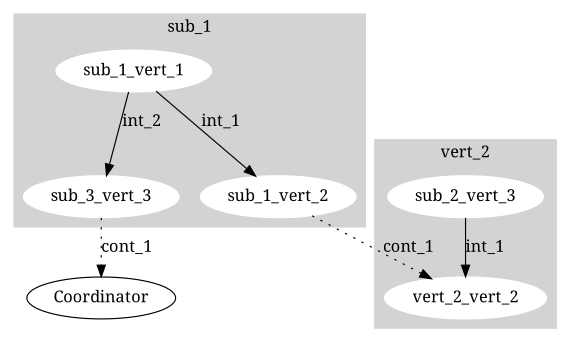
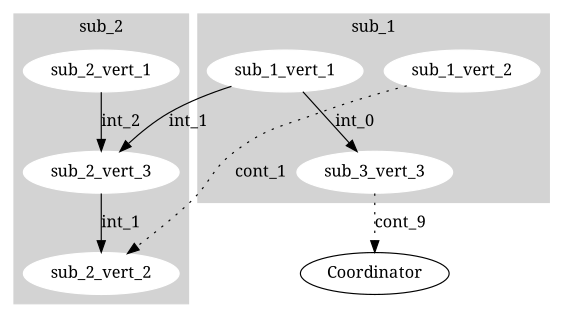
node "sub_2_vert_1": added
edge "sub_1_vert_1" -> "sub_3_vert_3": label "int_2" -> "int_0"
edge "sub_1_vert_1" -> "sub_1_vert_2": now "sub_1_vert_1" -> "sub_2_vert_3"
cluster "vert_2": label "vert_2" -> "sub_2"
edge "sub_3_vert_3" -> "Coordinator": label "cont_1" -> "cont_9"
node "vert_2_vert_2": label "vert_2_vert_2" -> "sub_2_vert_2"
